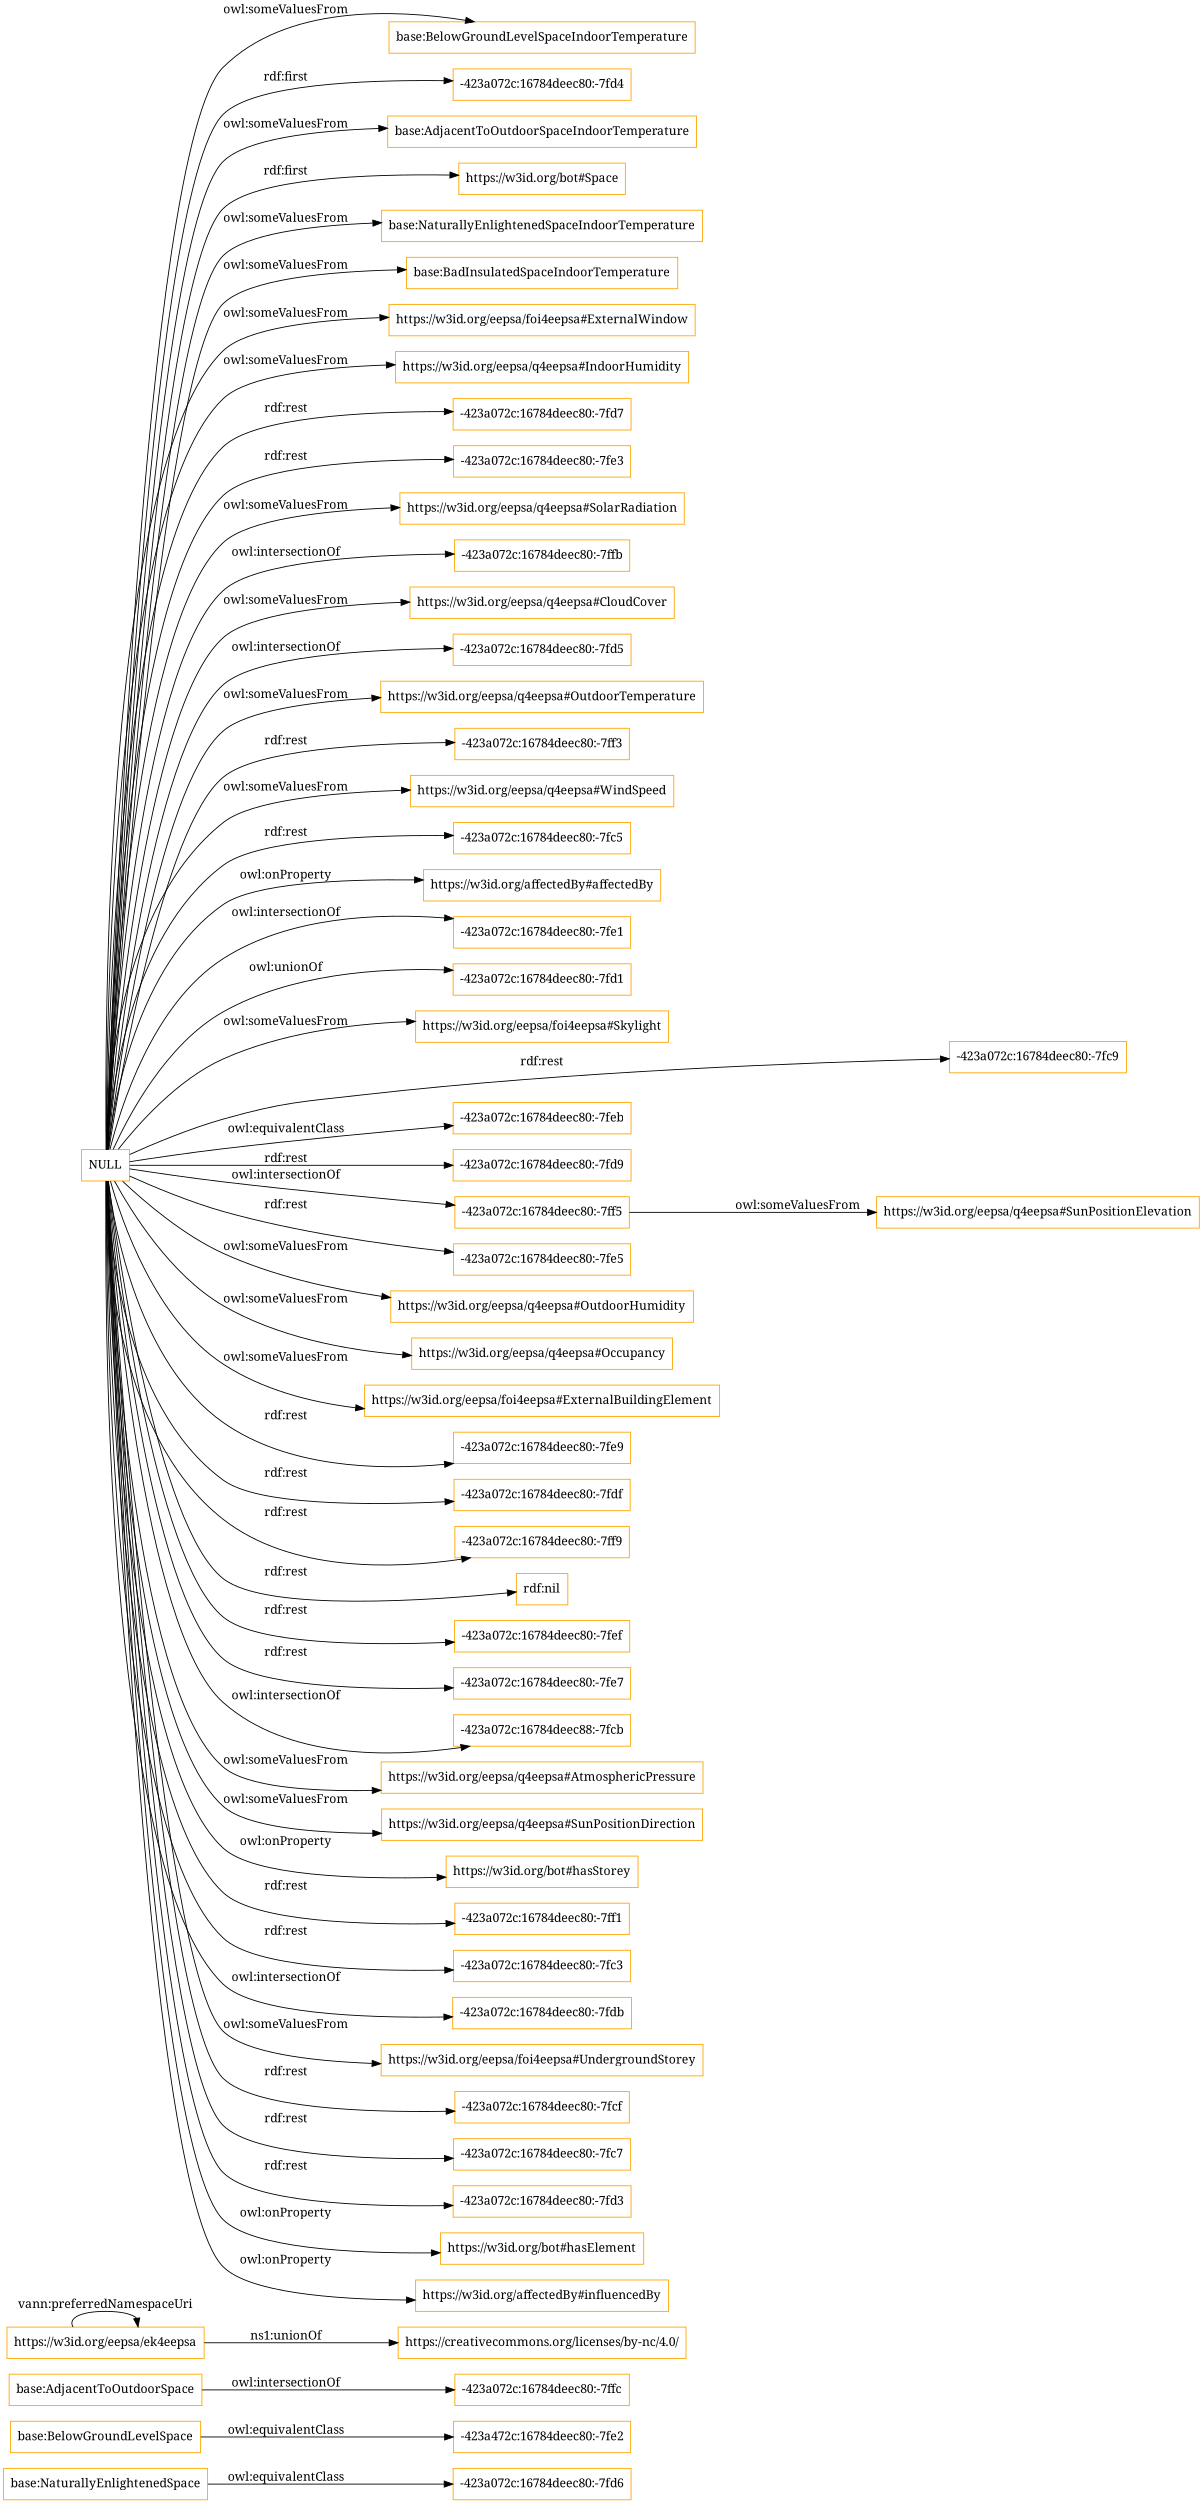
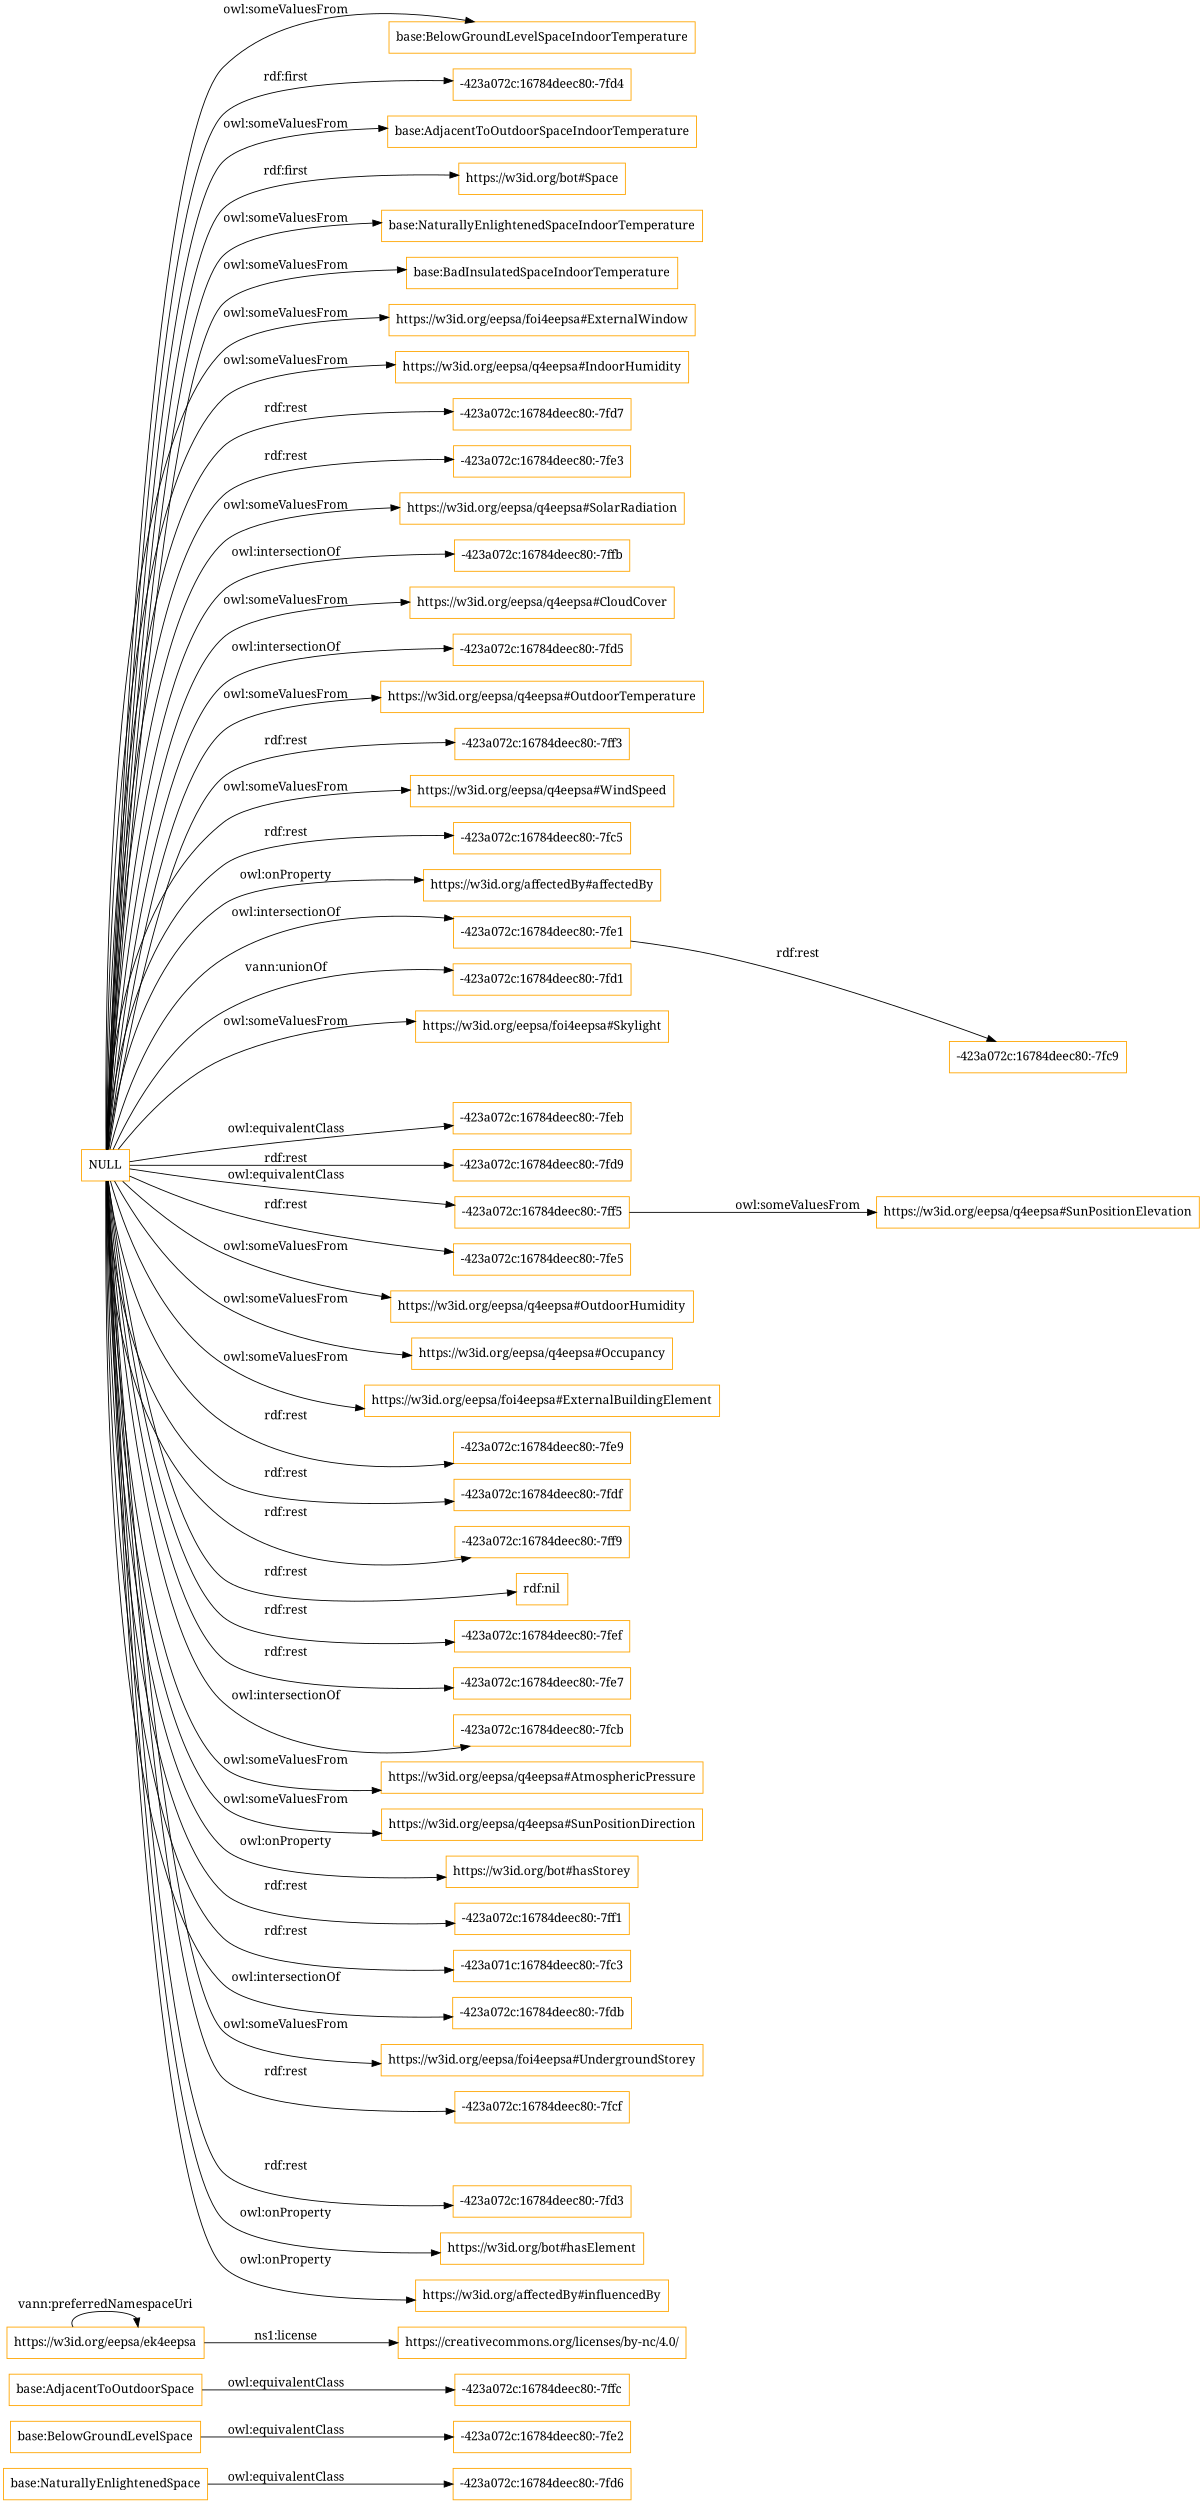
edge "NULL" -> "-423a072c:16784deec80:-7fd1": label "owl:unionOf" -> "vann:unionOf"
edge "NULL" -> "-423a072c:16784deec80:-7fc9": now "-423a072c:16784deec80:-7fe1" -> "-423a072c:16784deec80:-7fc9"
edge "NULL" -> "-423a072c:16784deec80:-7ff5": label "owl:intersectionOf" -> "owl:equivalentClass"
node "-423a072c:16784deec88:-7fcb": label "-423a072c:16784deec88:-7fcb" -> "-423a072c:16784deec80:-7fcb"
node "-423a072c:16784deec80:-7fc3": label "-423a072c:16784deec80:-7fc3" -> "-423a071c:16784deec80:-7fc3"
node "-423a072c:16784deec80:-7fc7": removed
edge "https://w3id.org/eepsa/ek4eepsa" -> "https://creativecommons.org/licenses/by-nc/4.0/": label "ns1:unionOf" -> "ns1:license"
edge "base:AdjacentToOutdoorSpace" -> "-423a072c:16784deec80:-7ffc": label "owl:intersectionOf" -> "owl:equivalentClass"
node "-423a472c:16784deec80:-7fe2": label "-423a472c:16784deec80:-7fe2" -> "-423a072c:16784deec80:-7fe2"
